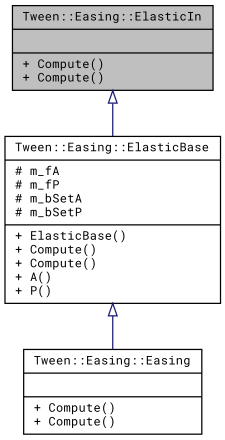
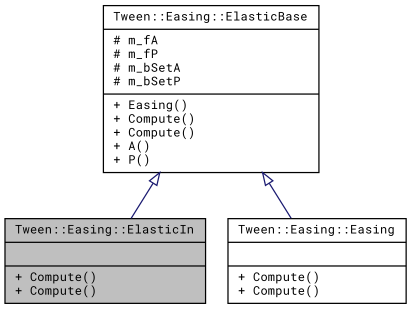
edge "Tween::Easing::ElasticBase" -> "Tween::Easing::ElasticIn": reversed
node "Tween::Easing::ElasticBase": text "+ ElasticBase()" -> "+ Easing()"
